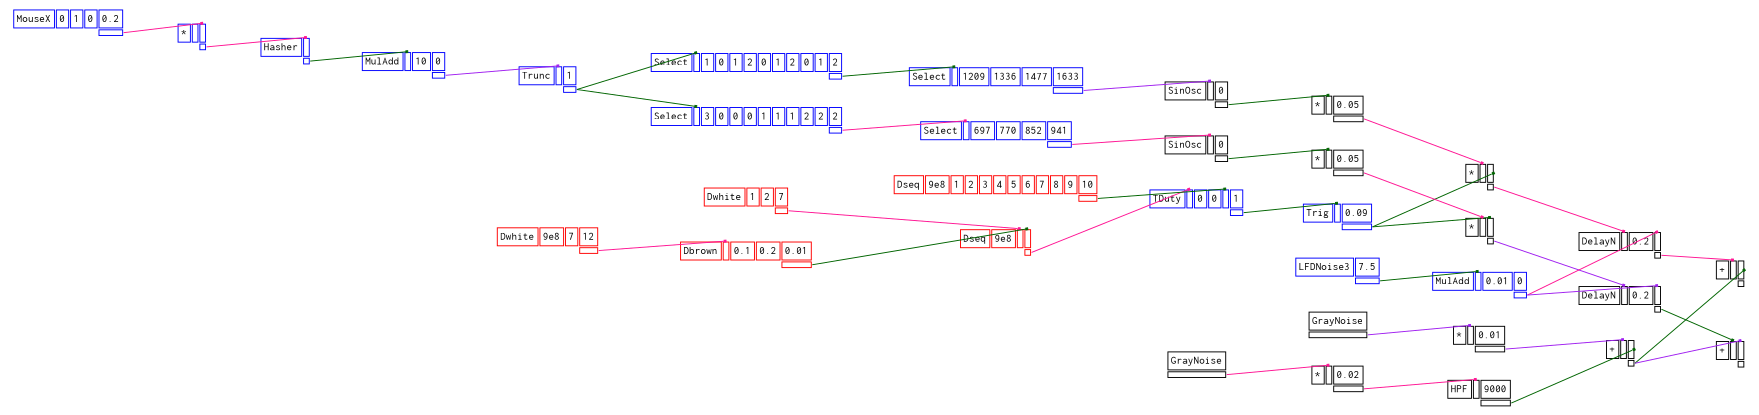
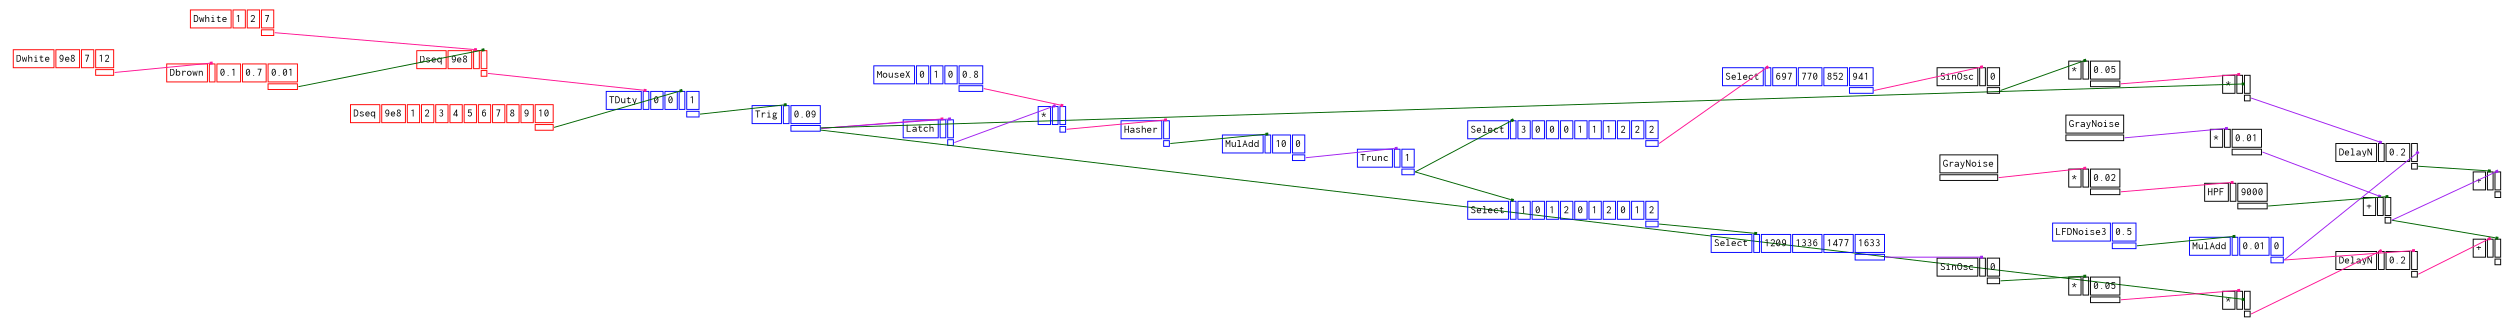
node "MouseX": text "0.2" -> "0.8"
node "Latch": added
node "Dbrown": text "0.2" -> "0.7"
node "LFDNoise3": text "7.5" -> "0.5"
